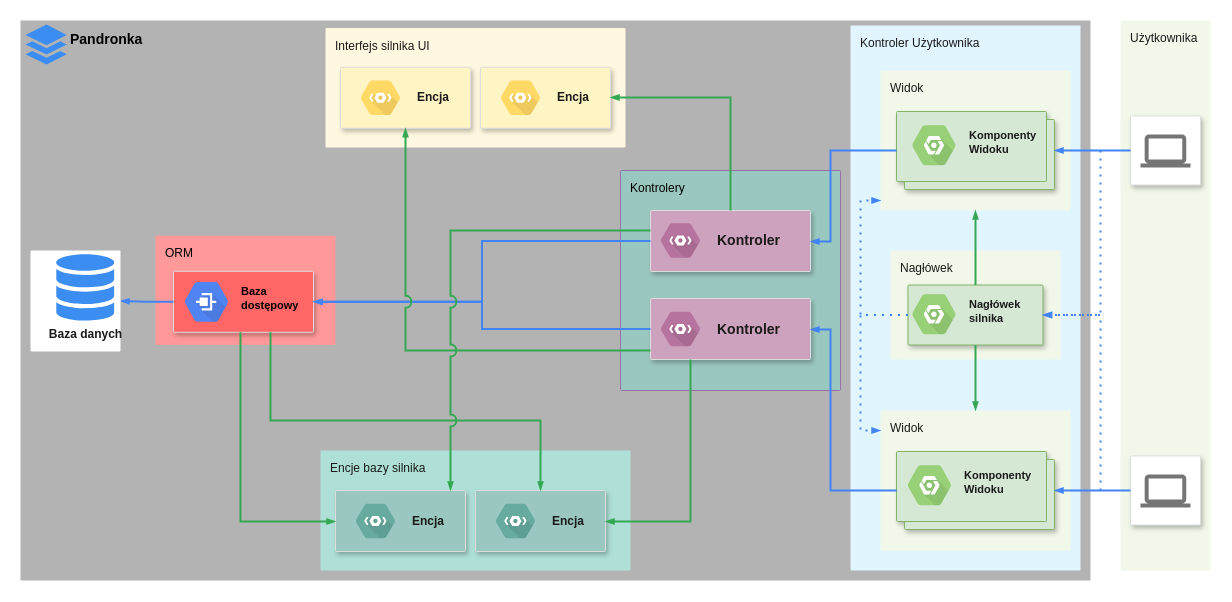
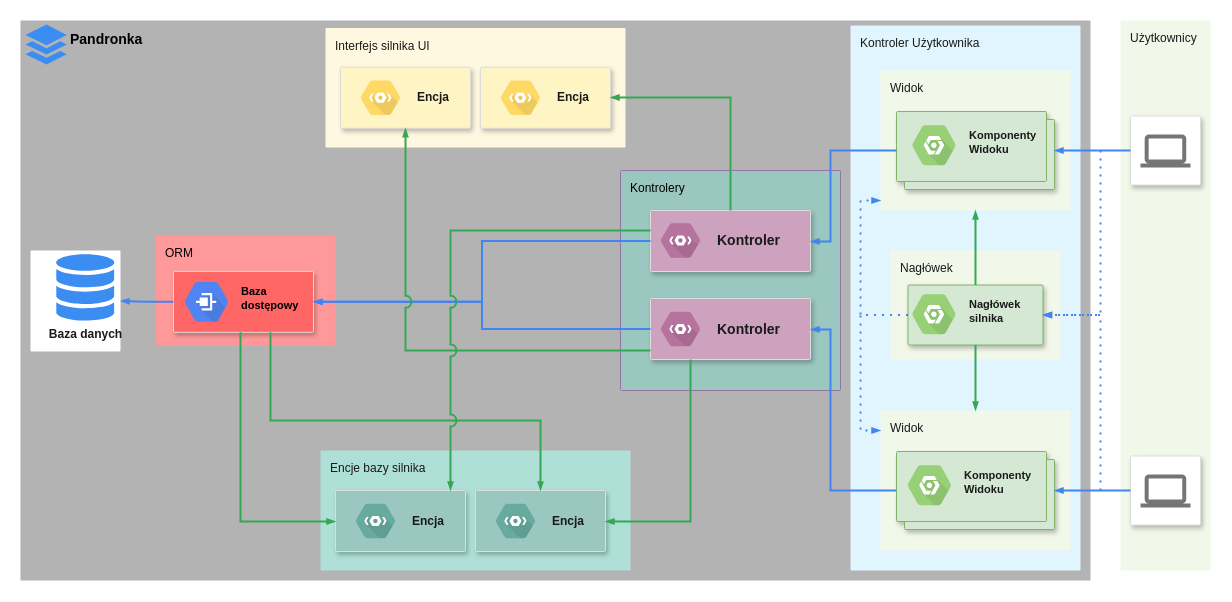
node "Użytkownika": label "Użytkownika" -> "Użytkownicy"
